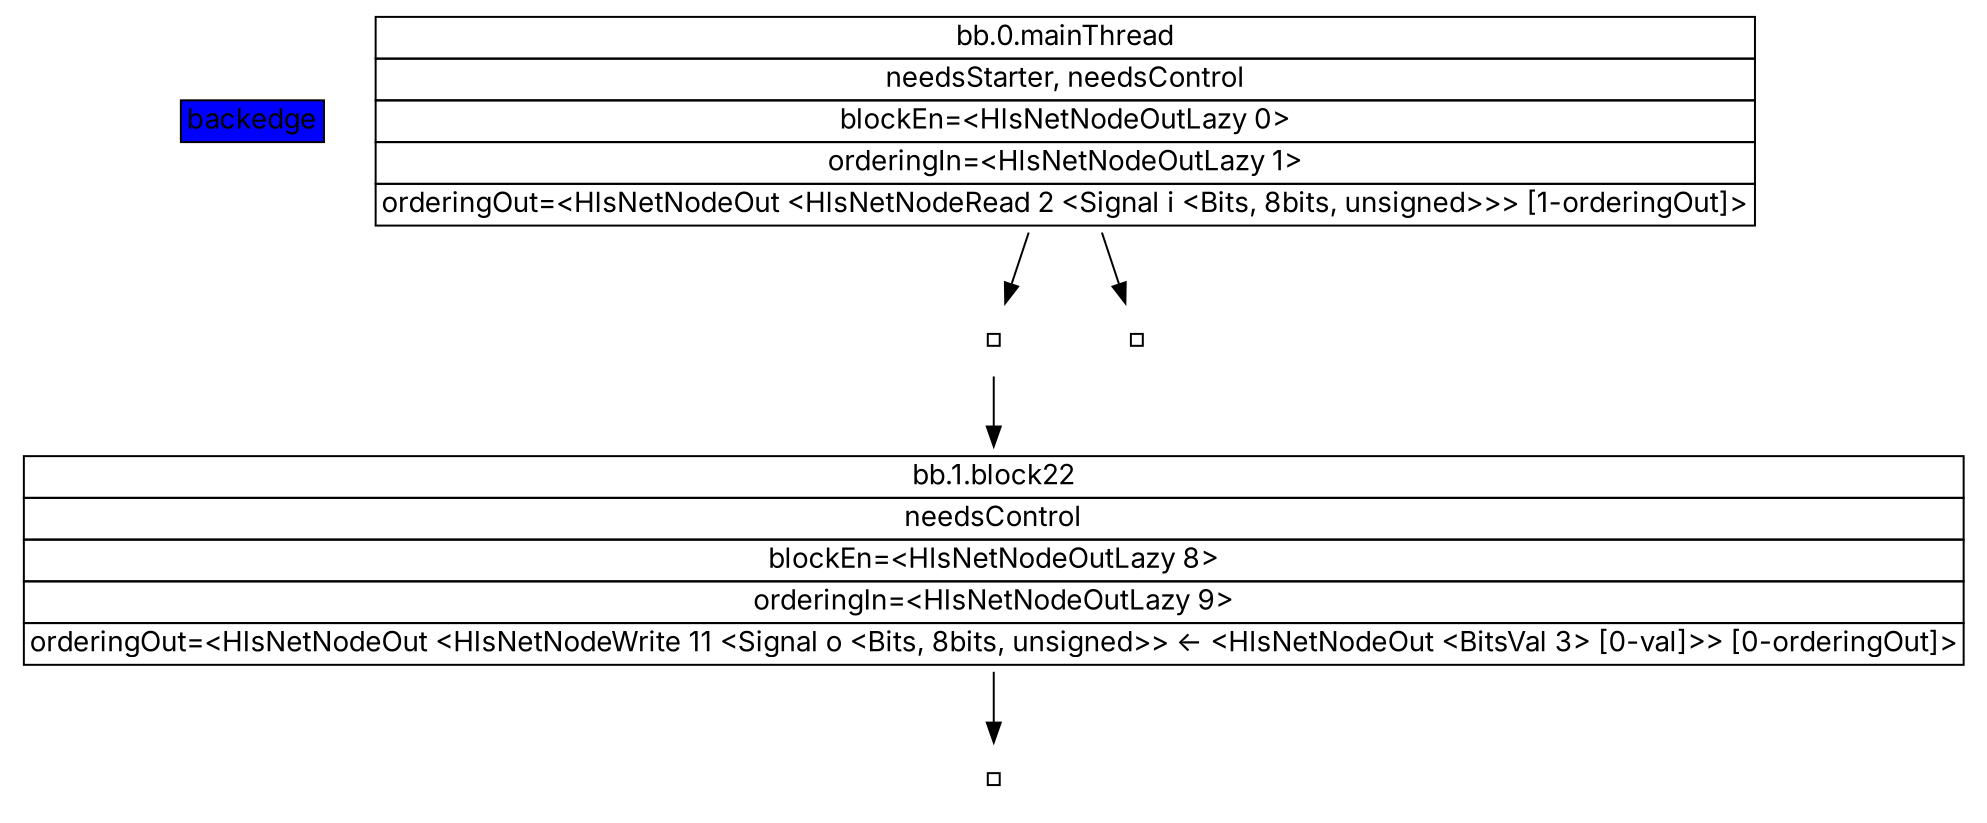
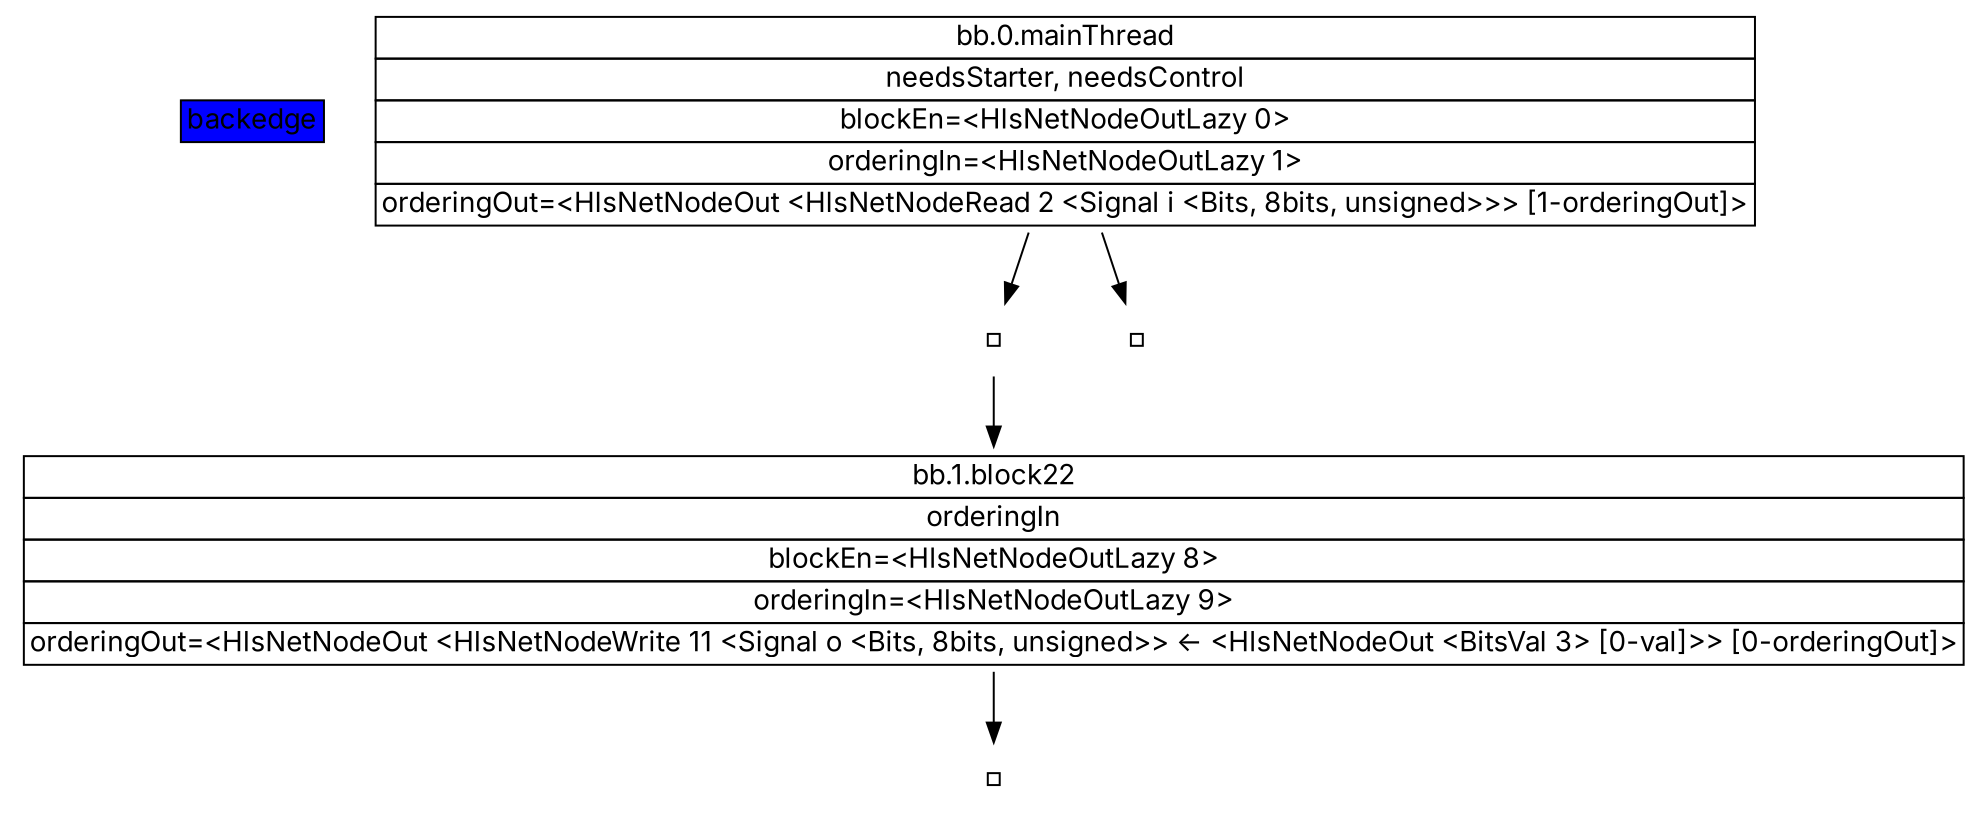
node "bb.1.block22": text "needsControl" -> "orderingIn"
